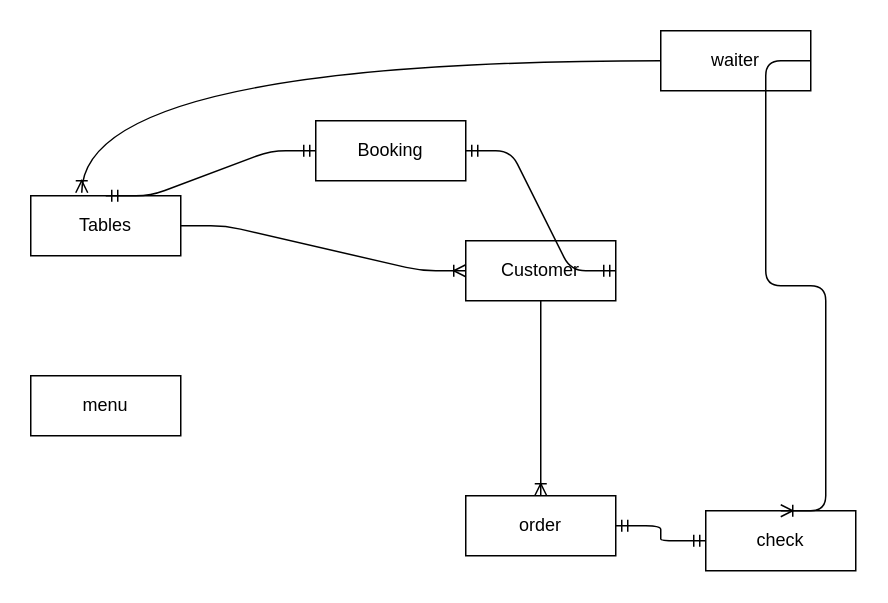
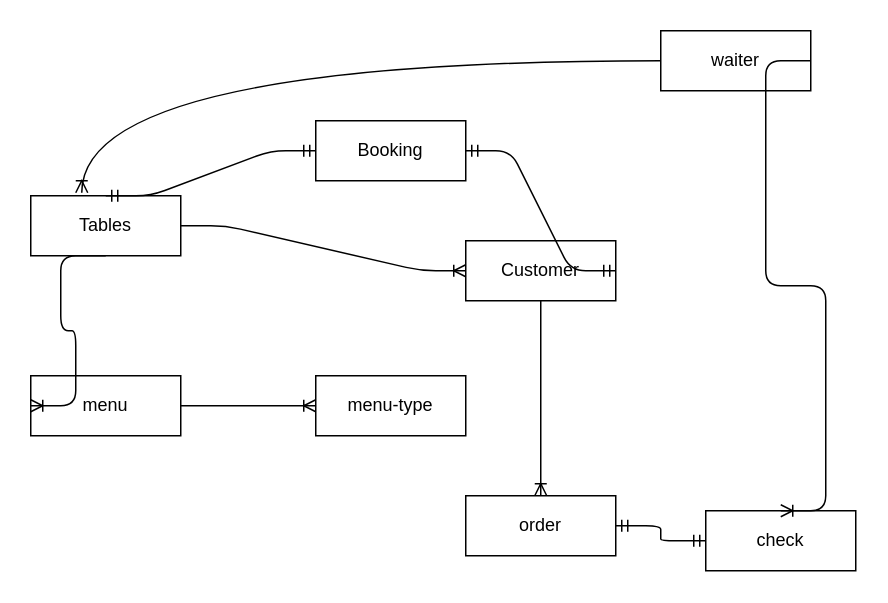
edge "Tables" -> "menu": added
edge "menu" -> "menu-type": added
node "menu-type": added
